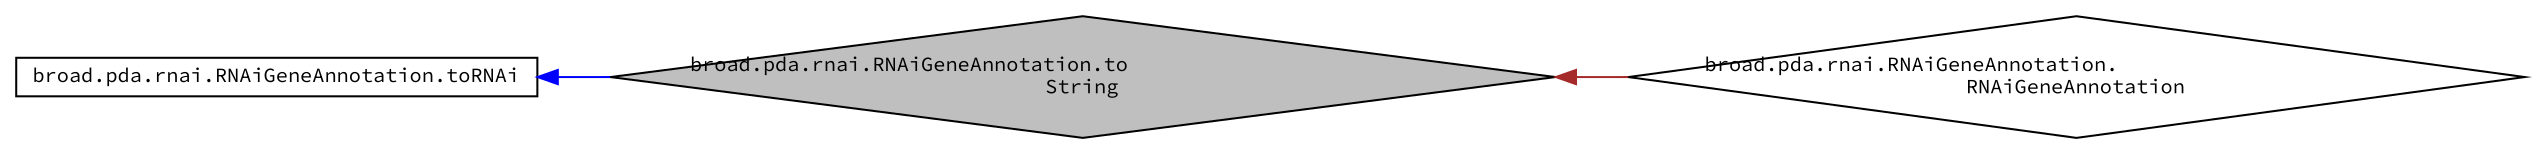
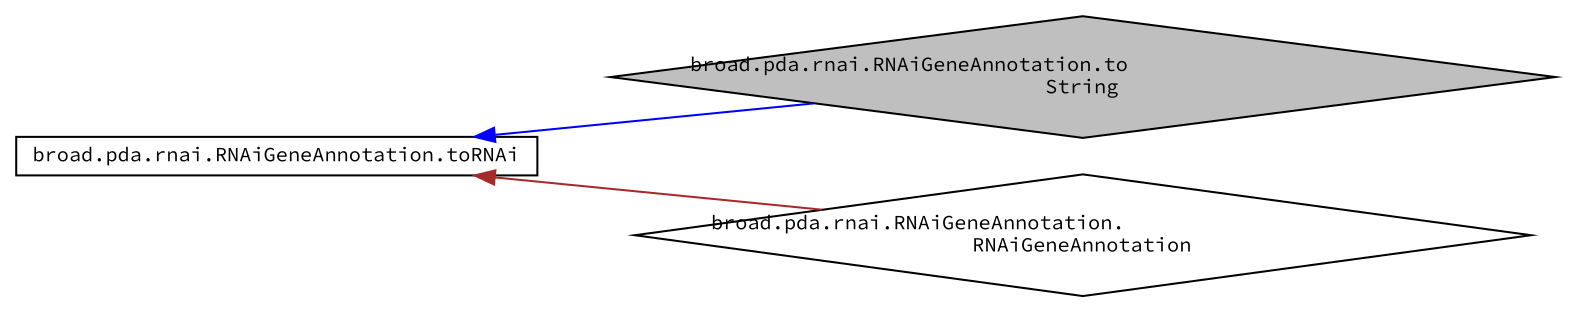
edge "broad.pda.rnai.RNAiGeneAnnotation. RNAiGeneAnnotation" -> "broad.pda.rnai.RNAiGeneAnnotation.to String": now "broad.pda.rnai.RNAiGeneAnnotation. RNAiGeneAnnotation" -> "broad.pda.rnai.RNAiGeneAnnotation.toRNAi"
